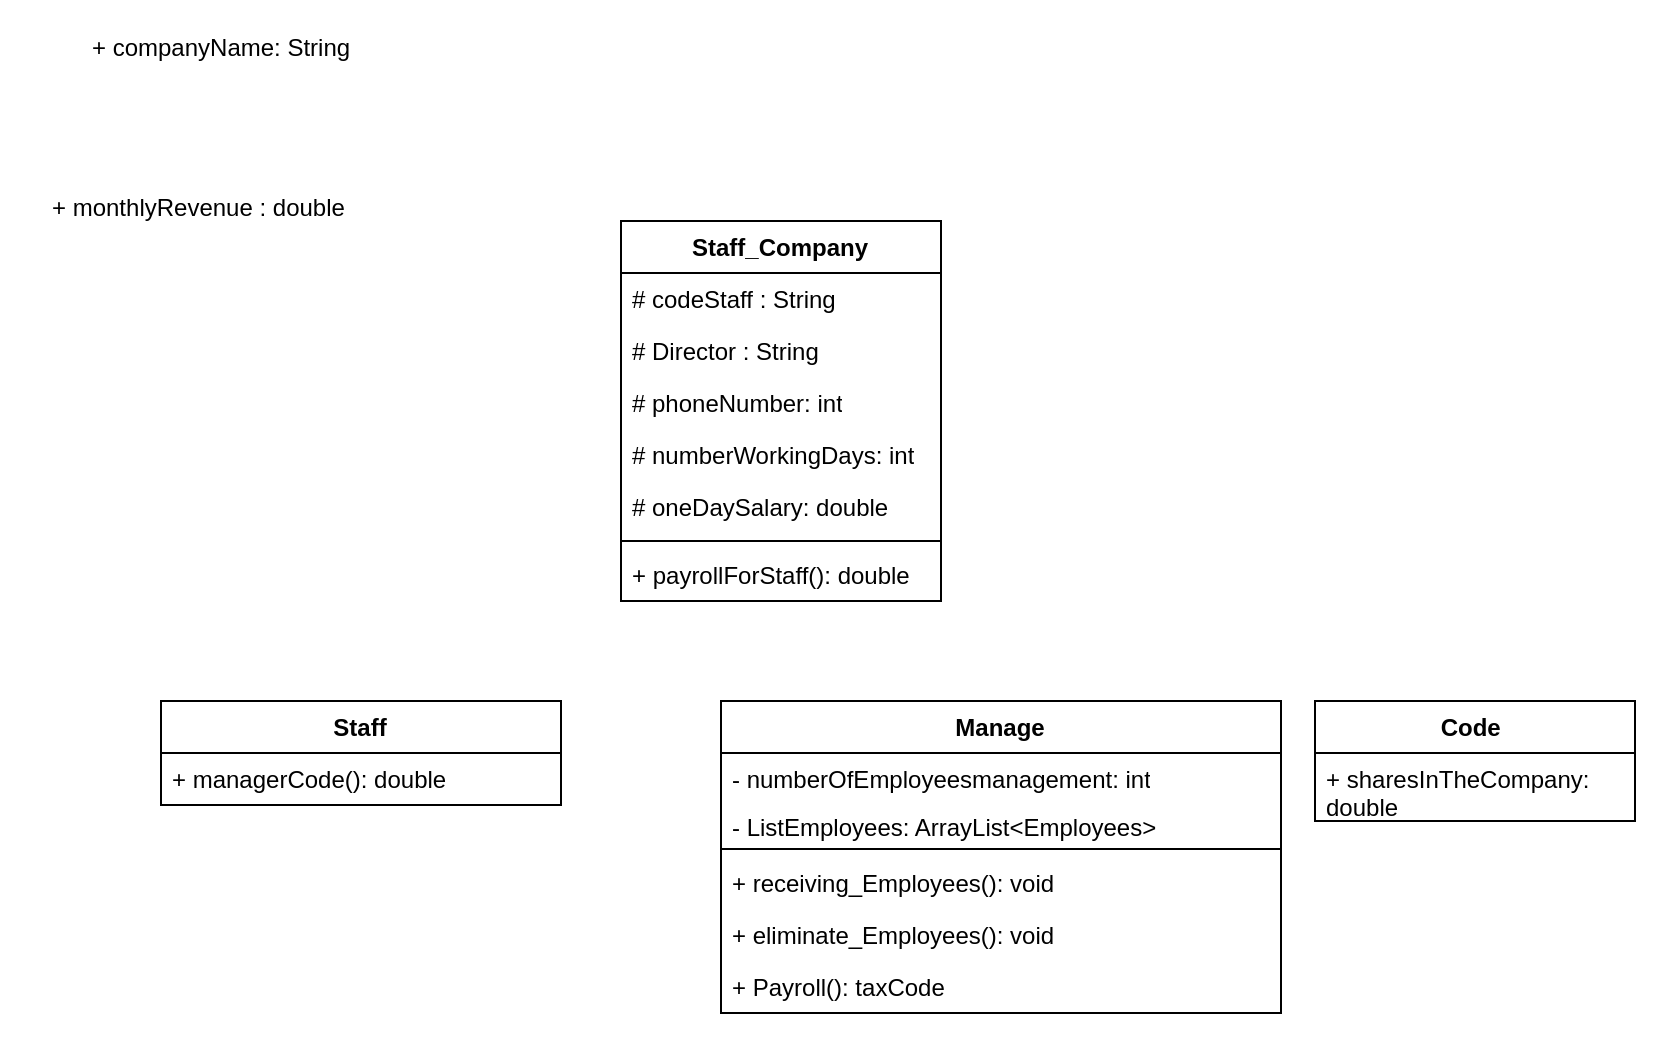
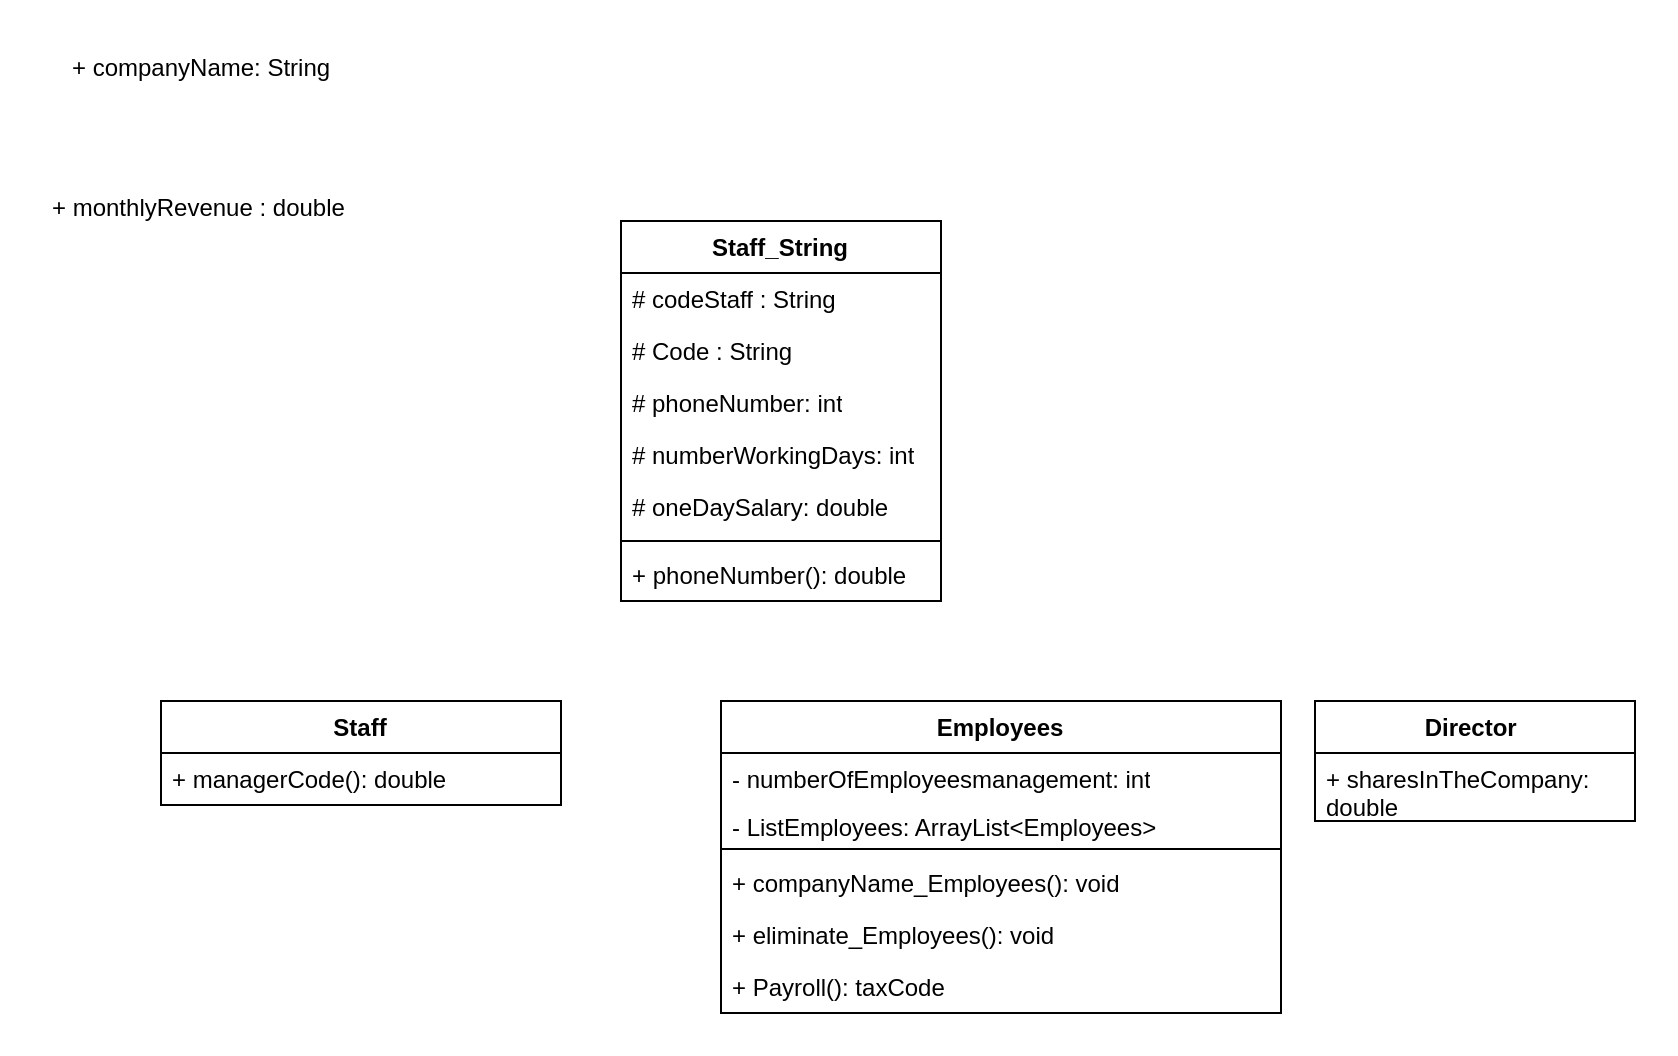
node "+ companyName: String": moved (241, 47) -> (221, 67)
node "Staff_Company": label "Staff_Company" -> "Staff_String"
node "# Director : String": label "# Director : String" -> "# Code : String"
node "+ payrollForStaff(): double": label "+ payrollForStaff(): double" -> "+ phoneNumber(): double"
node "Manage": label "Manage" -> "Employees"
node "Code": label "Code" -> "Director"
node "+ receiving_Employees(): void": label "+ receiving_Employees(): void" -> "+ companyName_Employees(): void"
